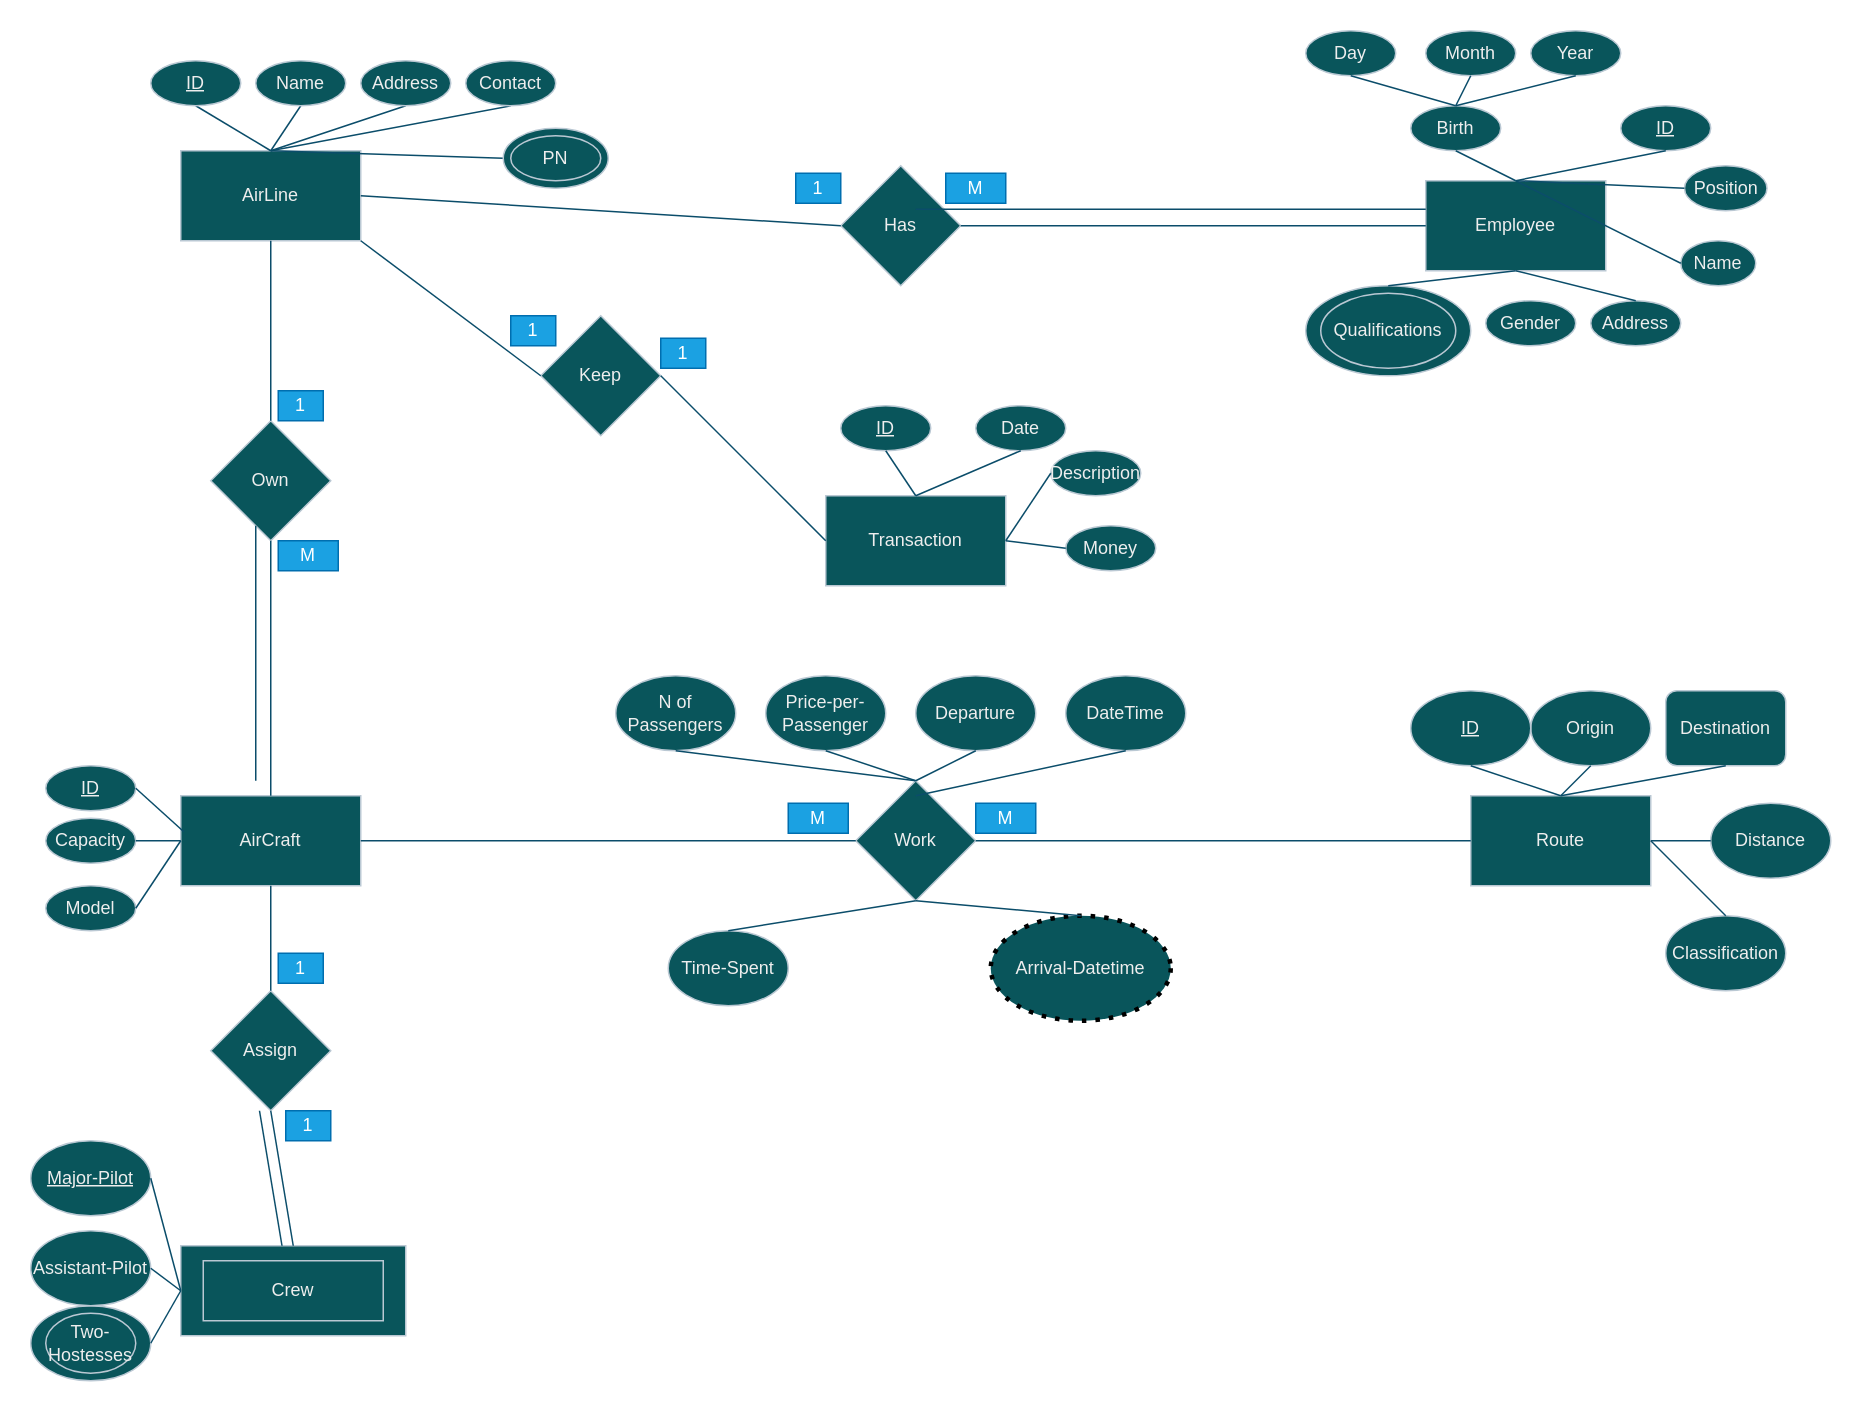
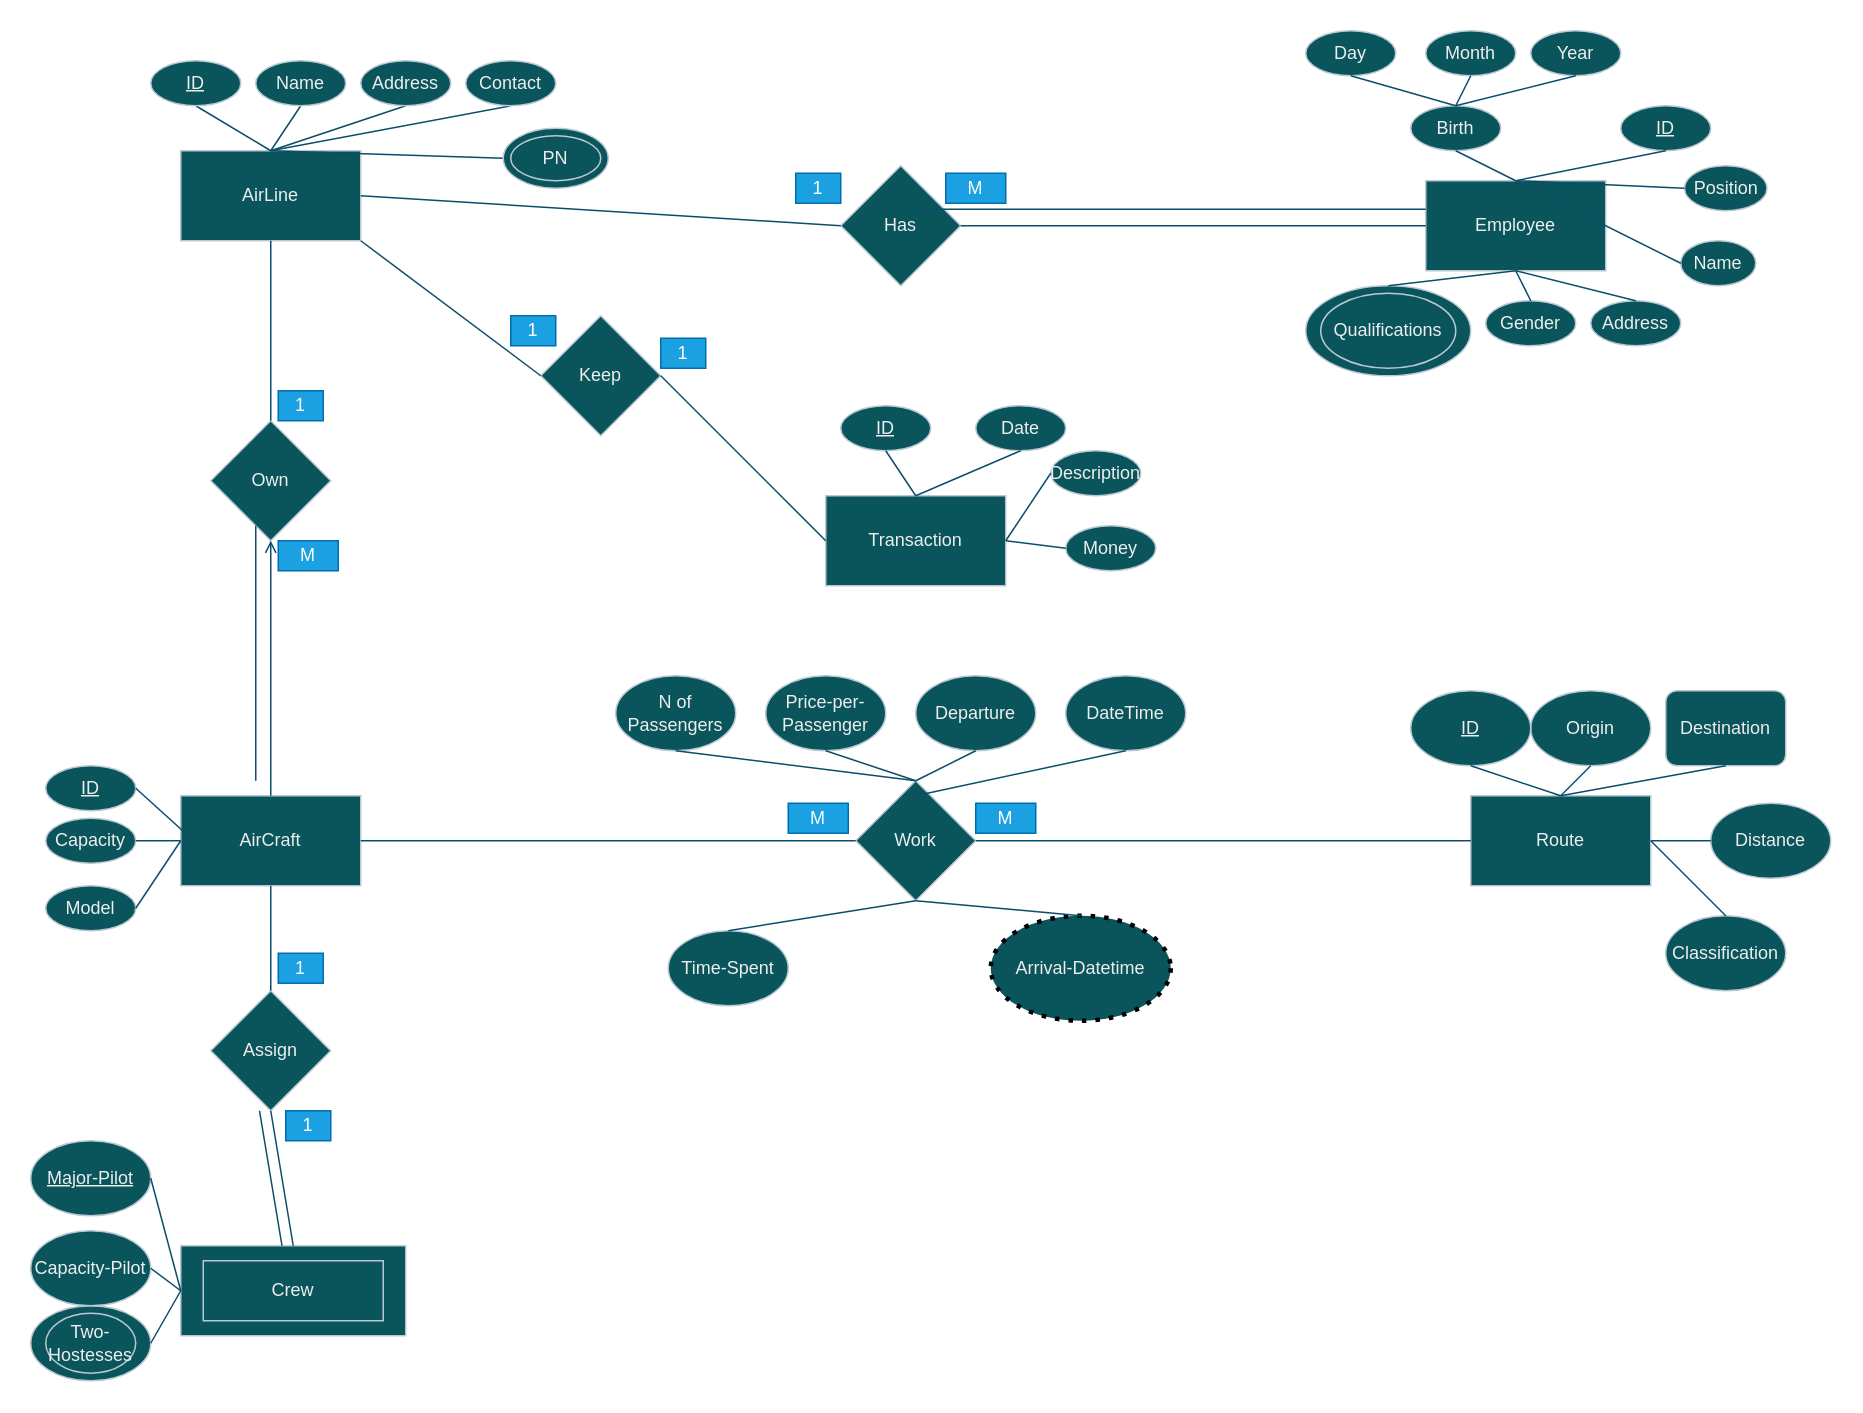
edge "Employee" -- "Gender": added
edge "Own" -- "AirCraft": arrowhead none -> open
node "Assistant-Pilot": label "Assistant-Pilot" -> "Capacity-Pilot"
